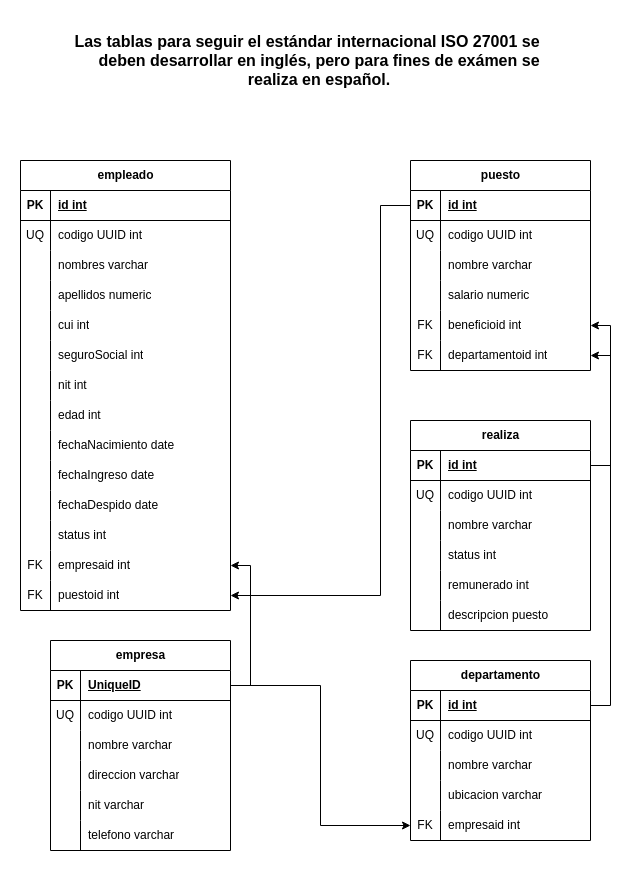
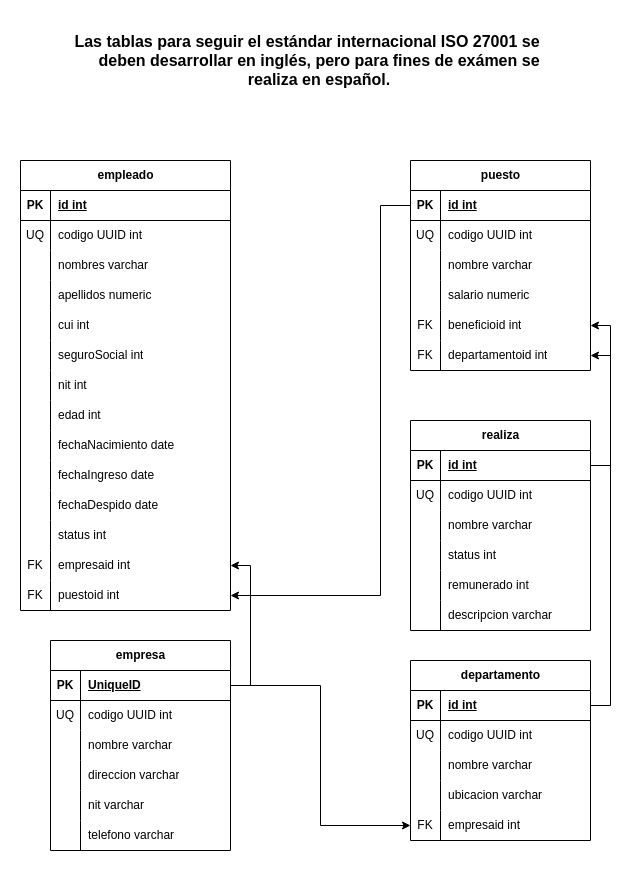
node "descripcion puesto": label "descripcion puesto" -> "descripcion varchar"
